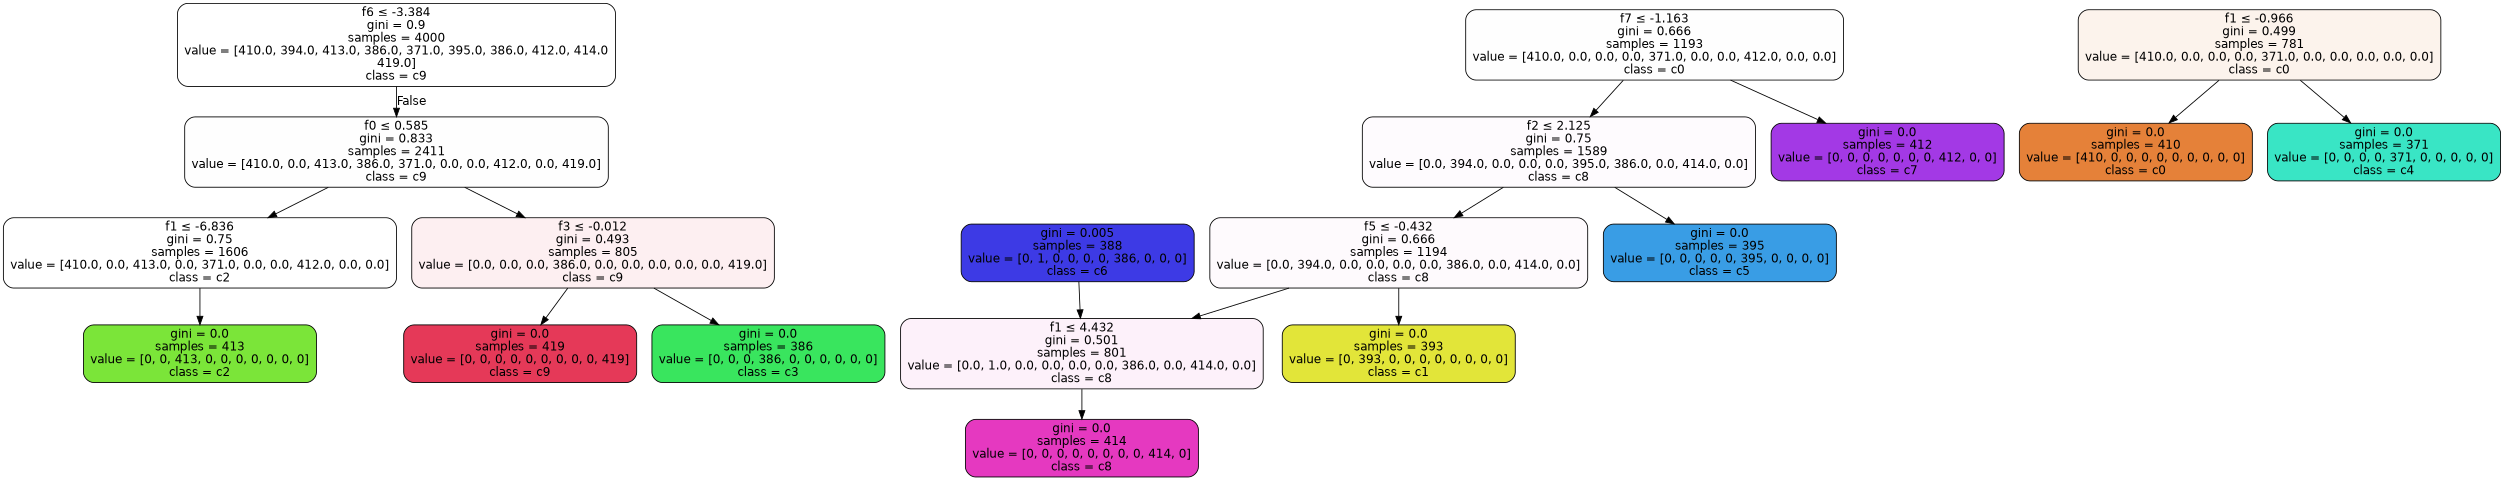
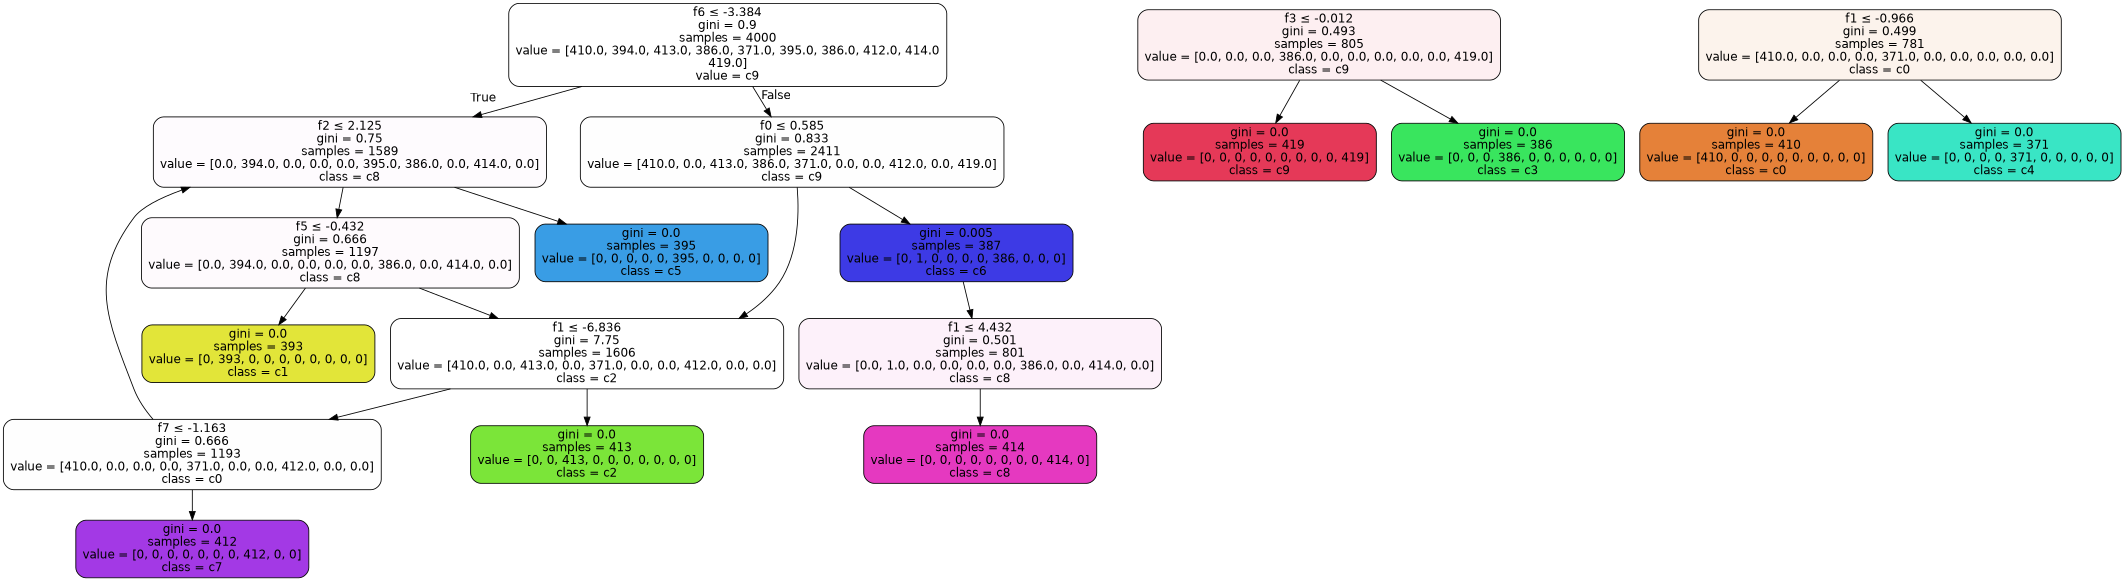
node "f6 ≤ -3.384": text "class = c9" -> "value = c9"
edge "f6 ≤ -3.384" -> "f2 ≤ 2.125": added
edge "f0 ≤ 0.585" -> "f3 ≤ -0.012": now "f0 ≤ 0.585" -> "gini = 0.005"
node "f1 ≤ -6.836": text "gini = 0.75" -> "gini = 7.75"
node "gini = 0.005": text "samples = 388" -> "samples = 387"
node "f5 ≤ -0.432": text "samples = 1194" -> "samples = 1197"
edge "f5 ≤ -0.432" -> "f1 ≤ 4.432": now "f5 ≤ -0.432" -> "f1 ≤ -6.836"
edge "f1 ≤ -6.836" -> "f7 ≤ -1.163": added
